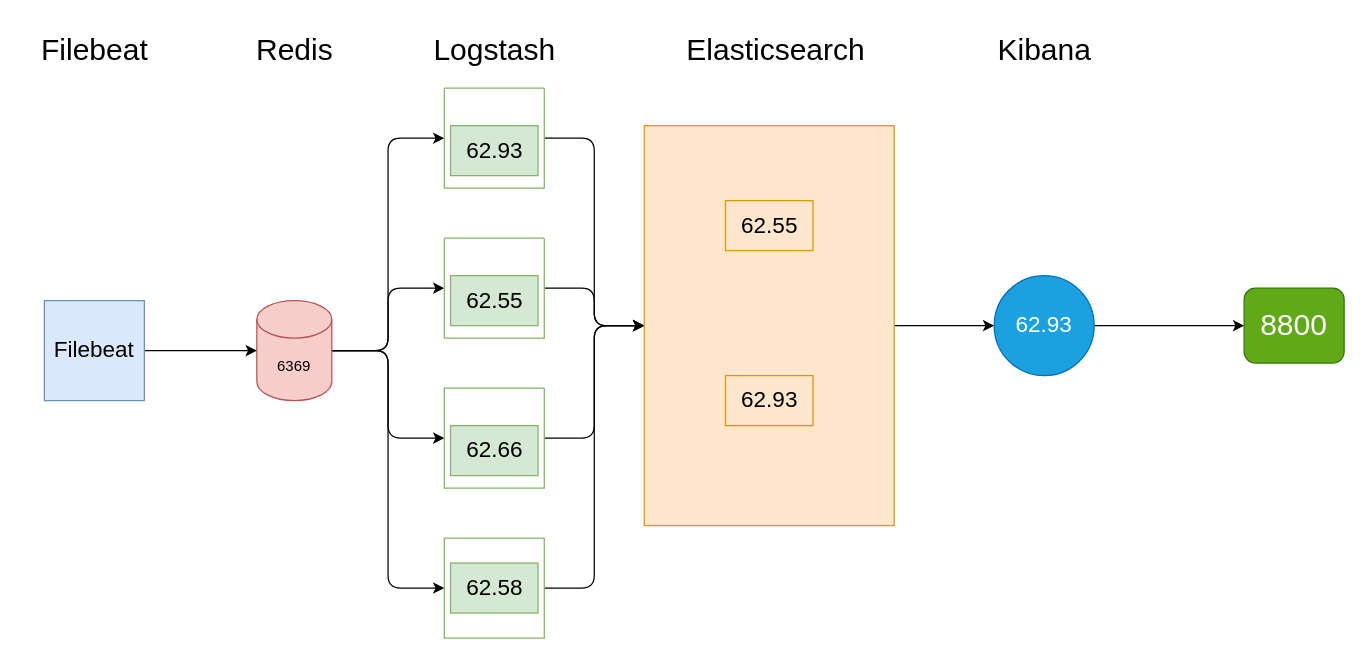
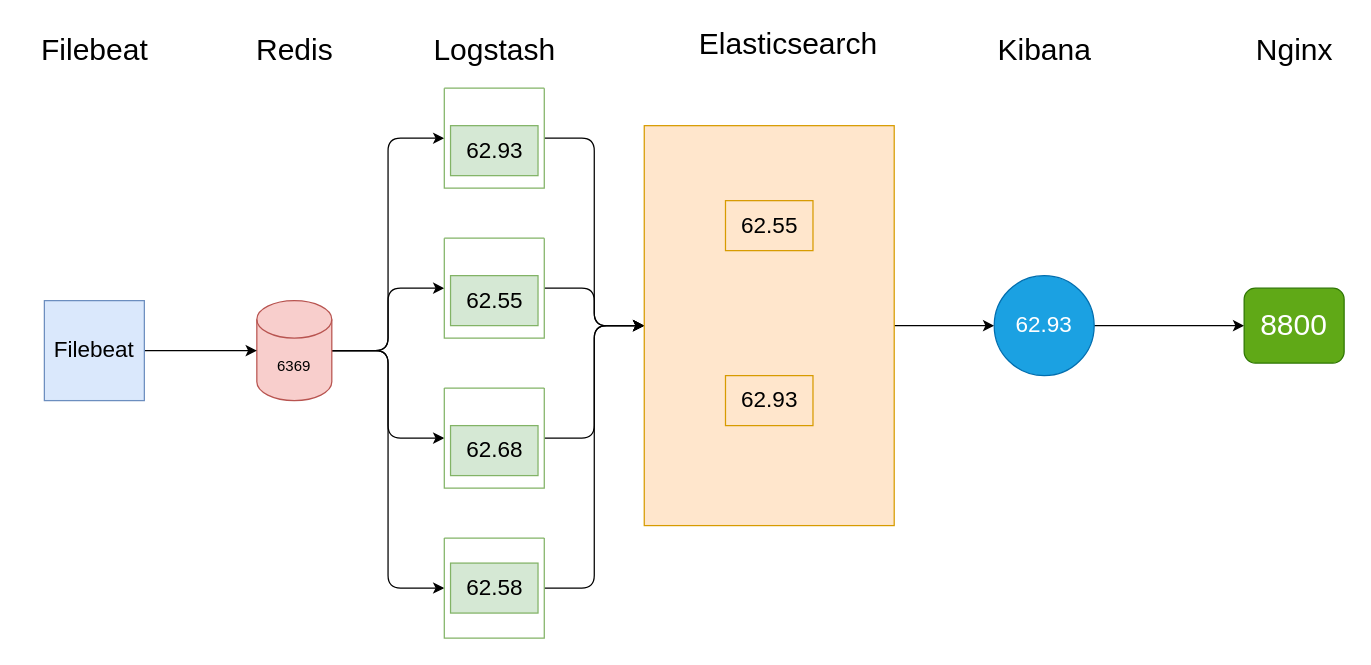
node "Elasticsearch": moved (776, 51) -> (788, 44)
node "Nginx": added
node "62.66": label "62.66" -> "62.68"
